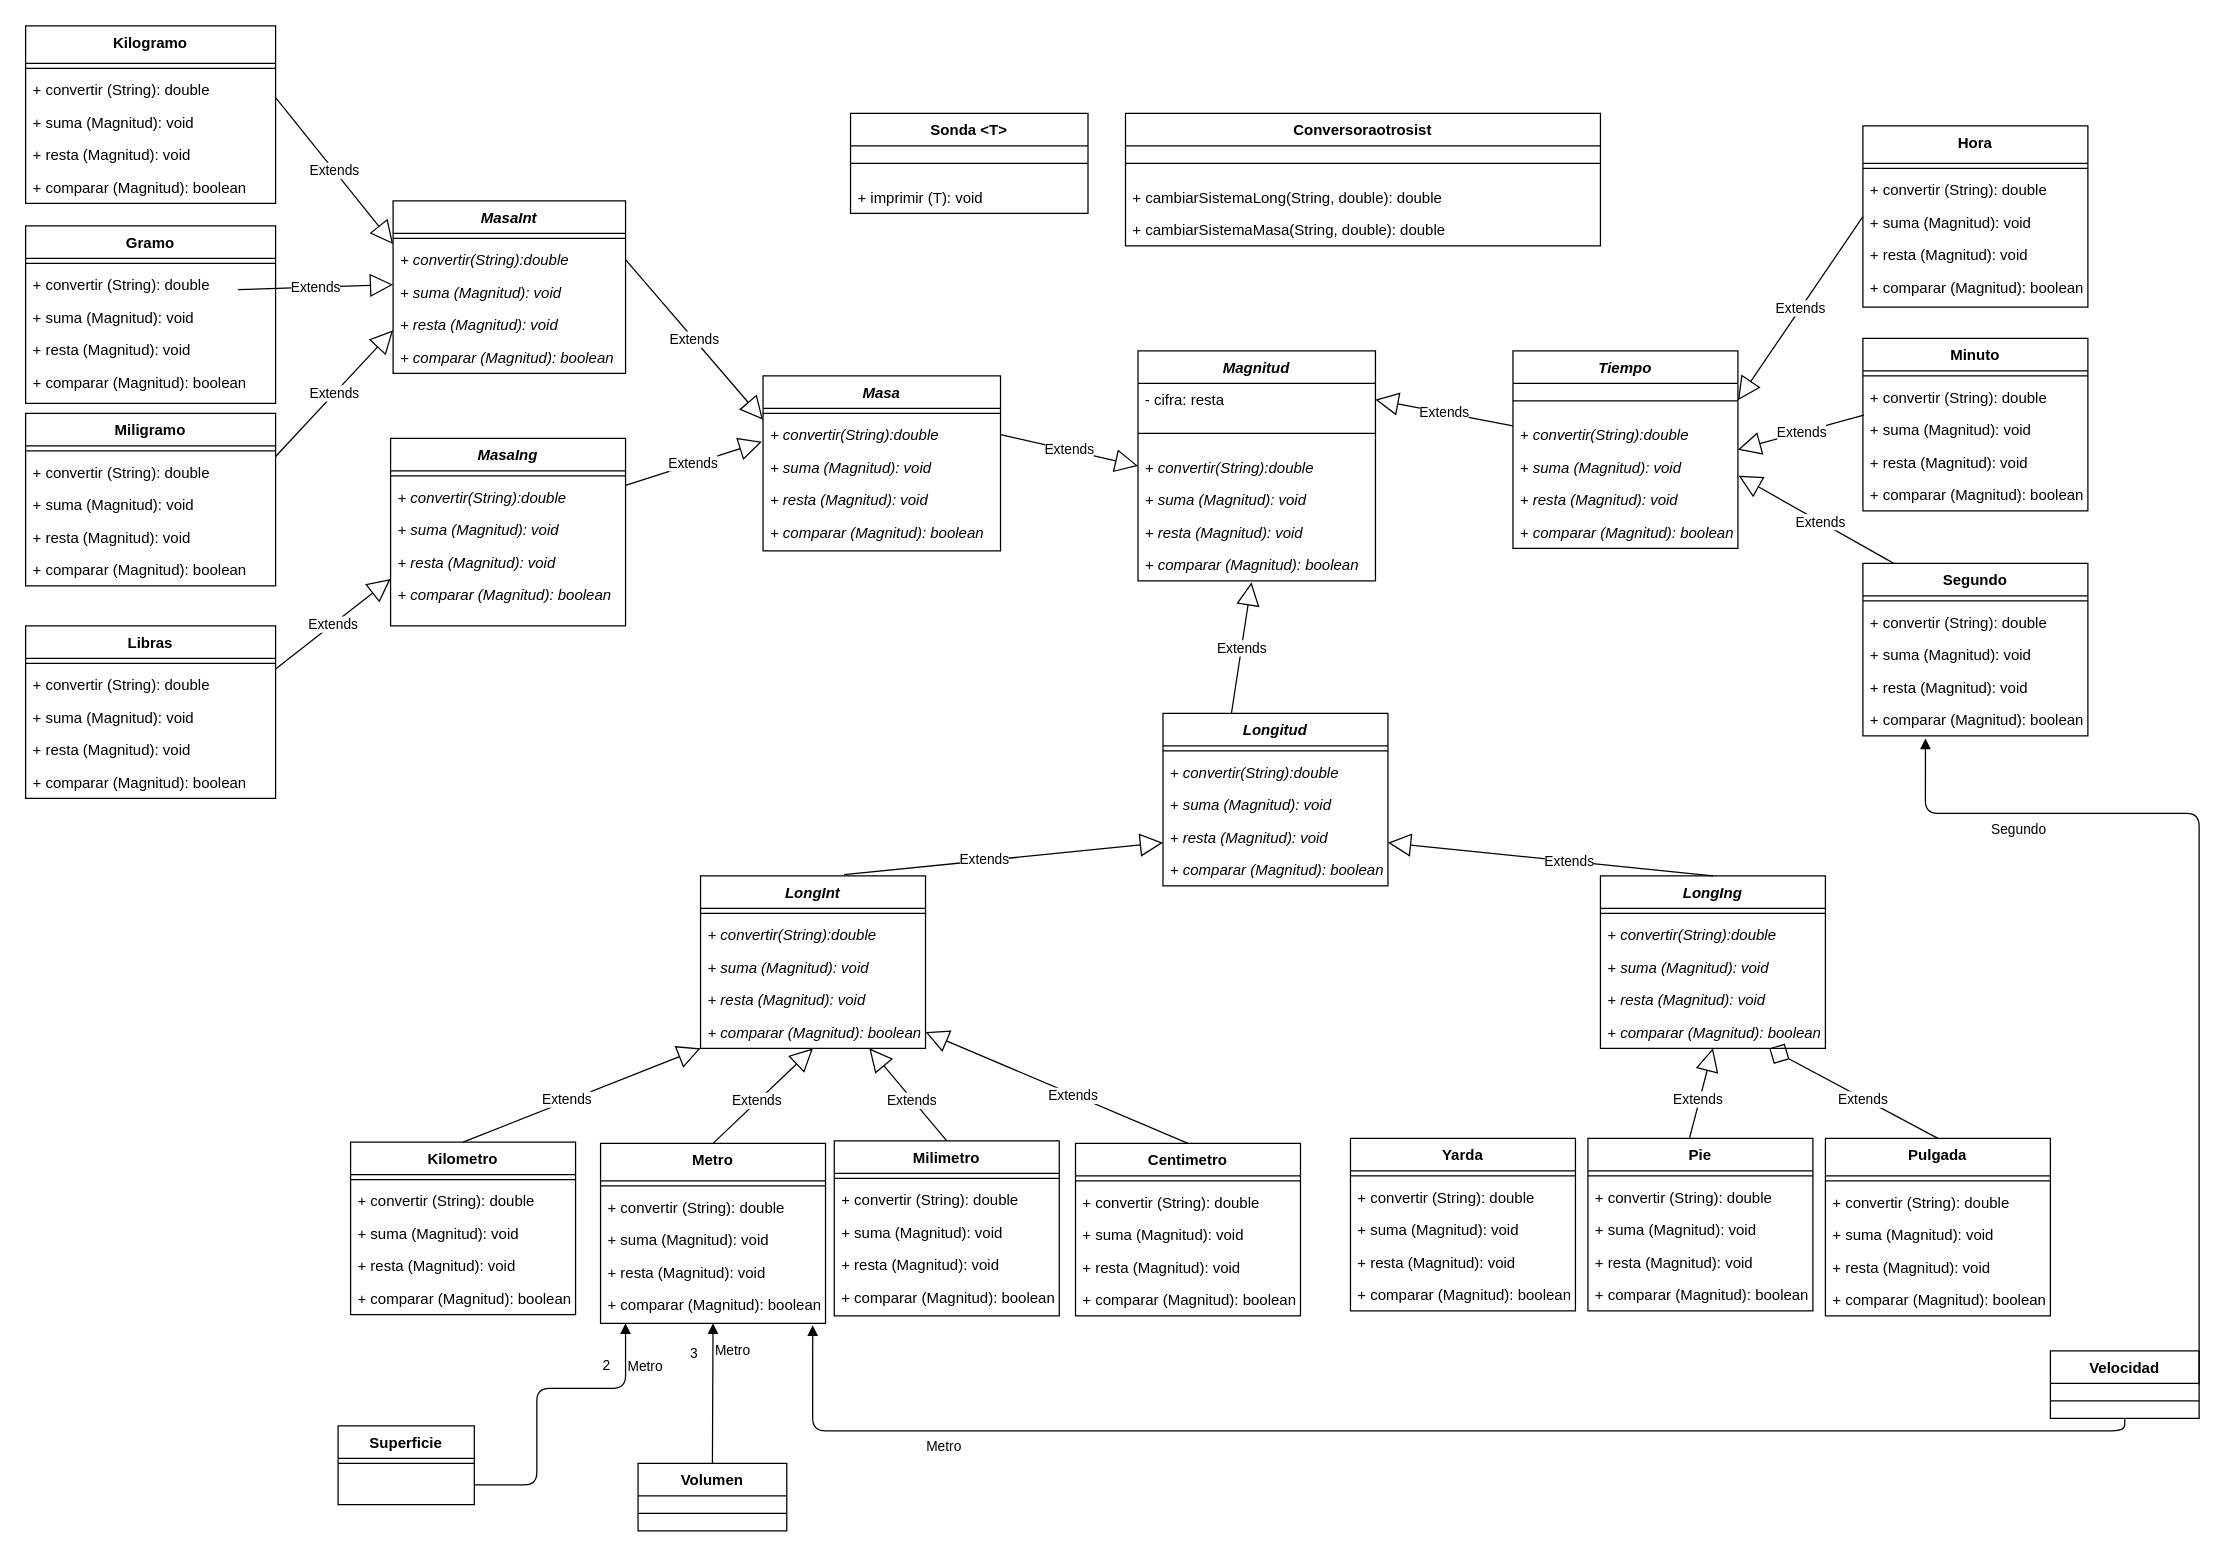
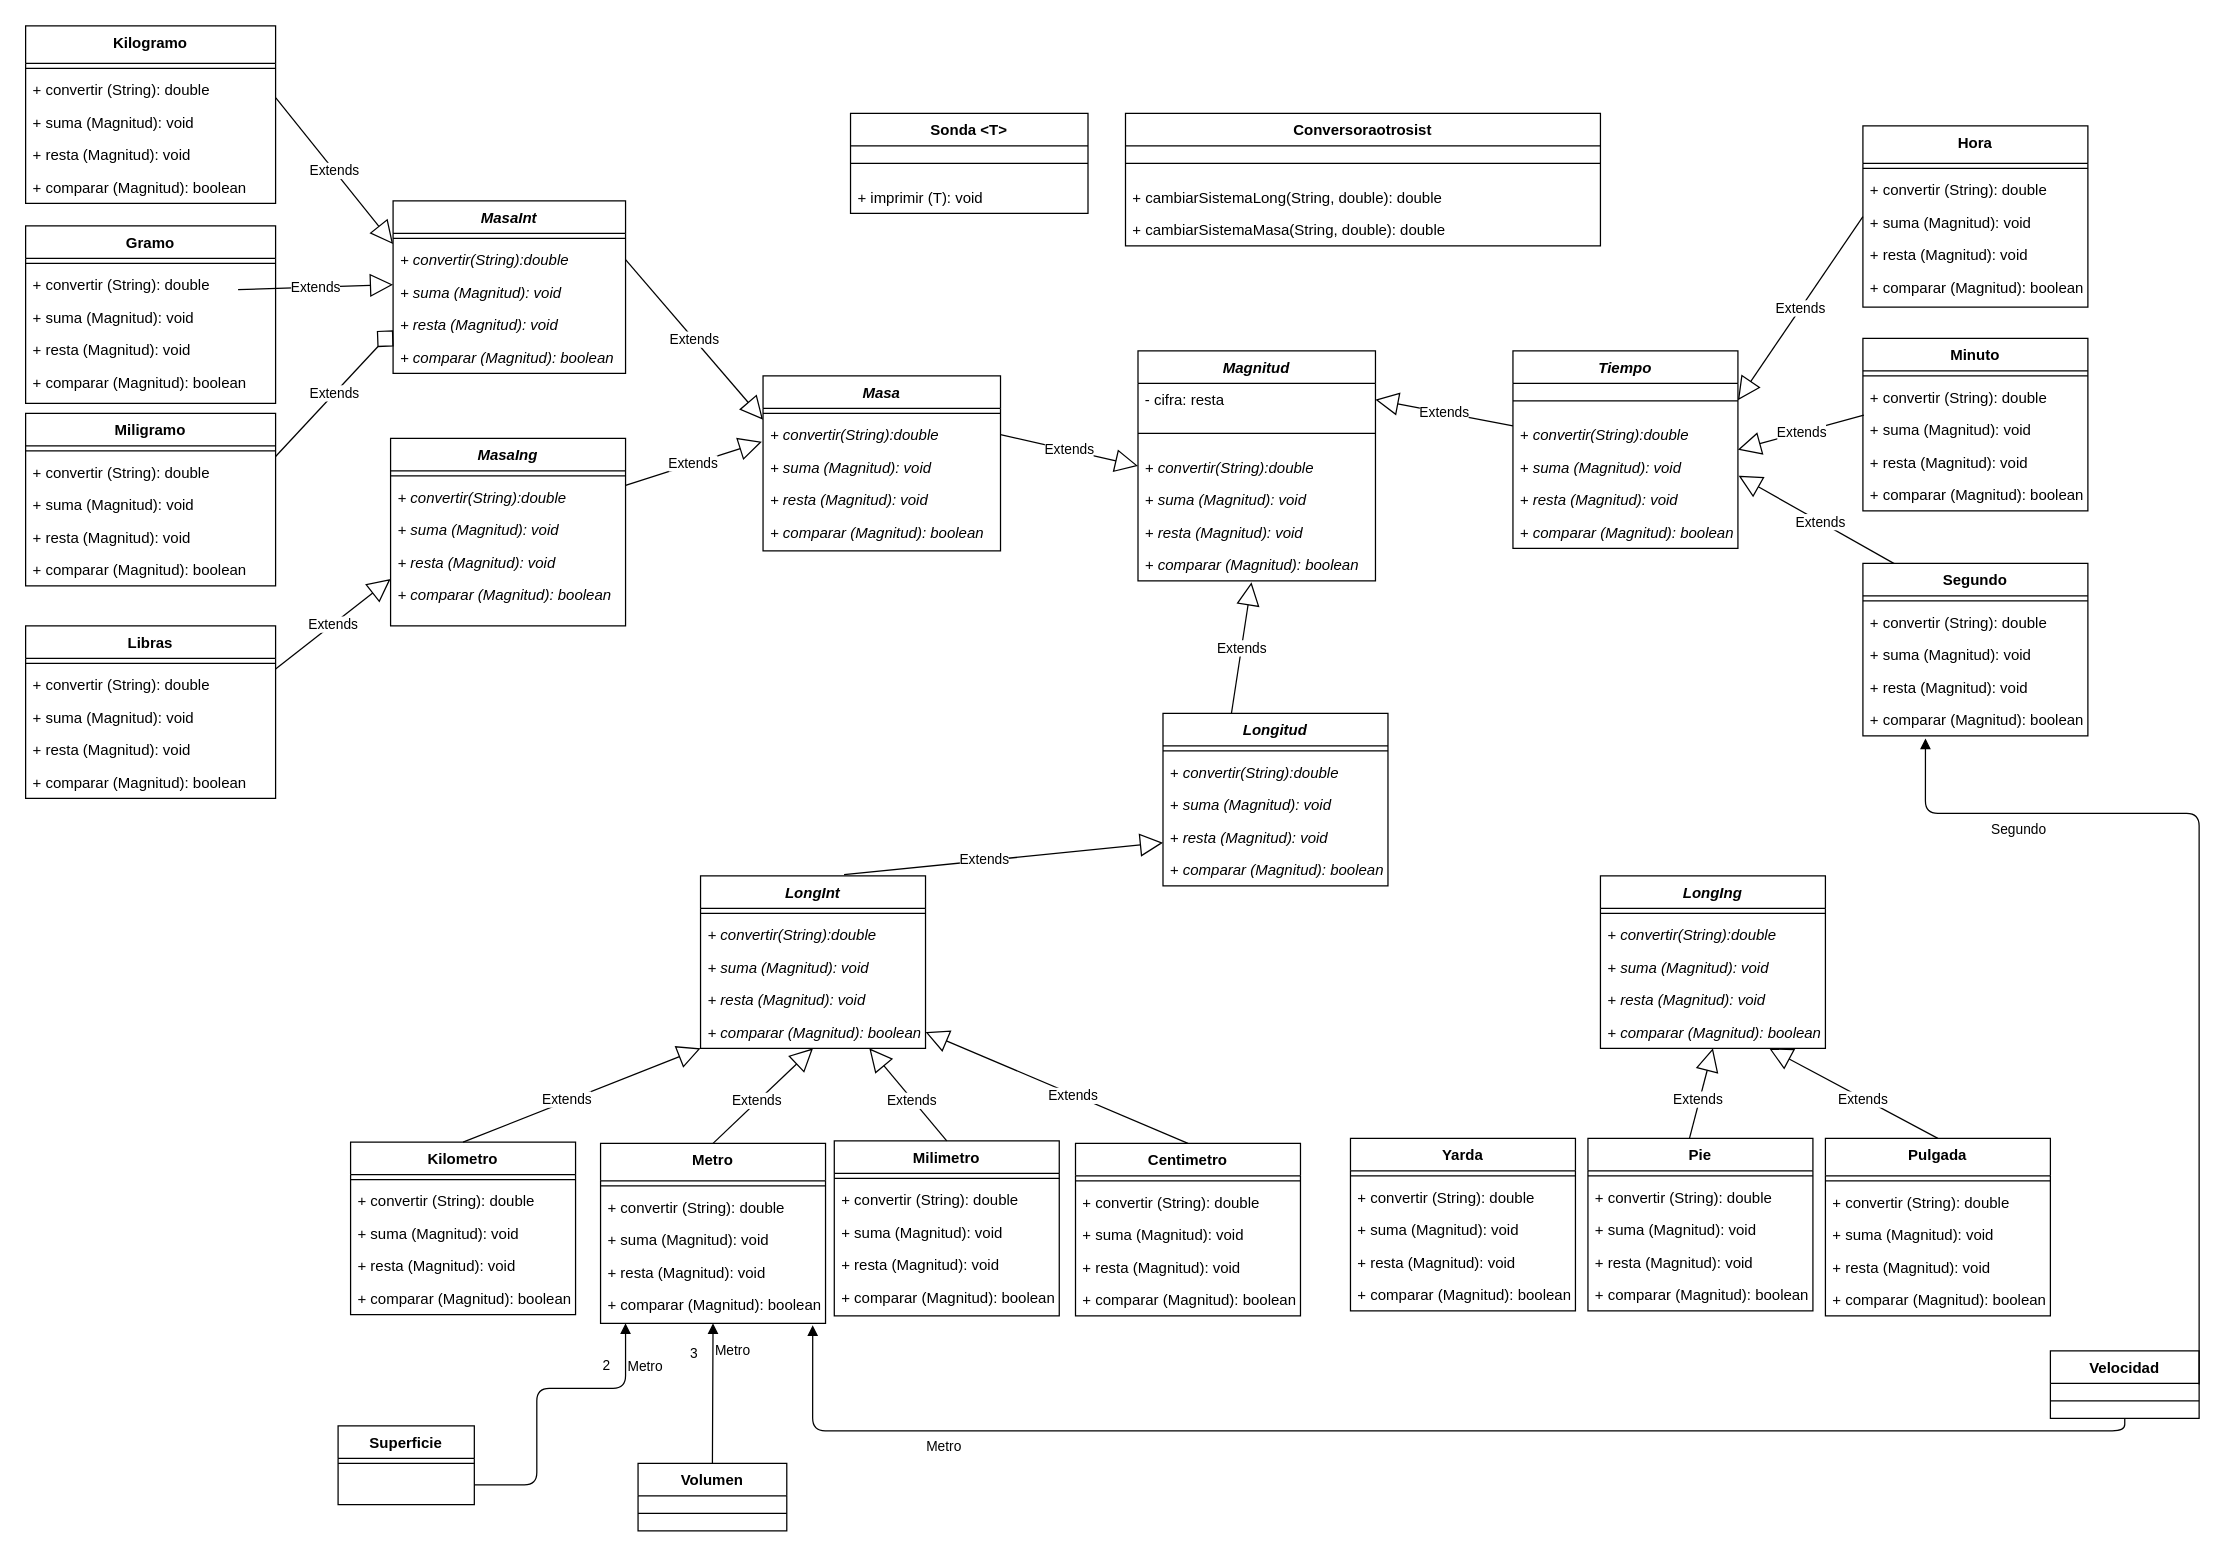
edge "Miligramo" -> "MasaInt": arrowhead block -> diamond
edge "LongIng" -> "Longitud": removed, label "Extends"
edge "Pulgada" -> "LongIng": arrowhead diamond -> block
